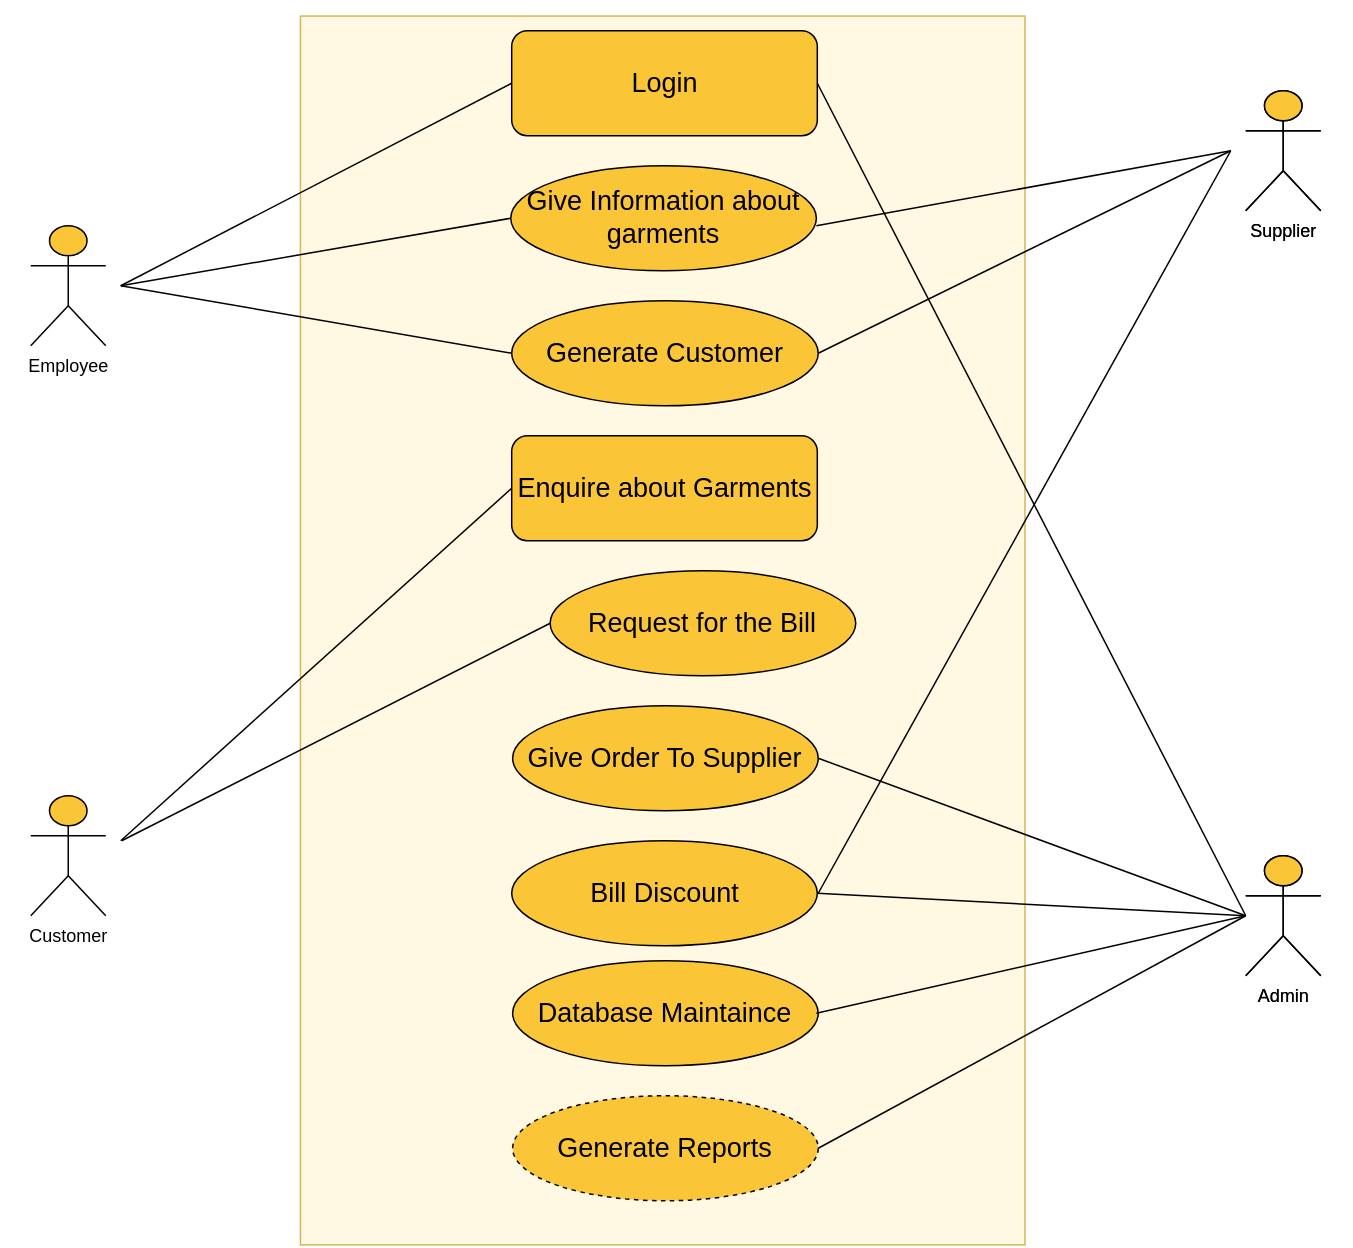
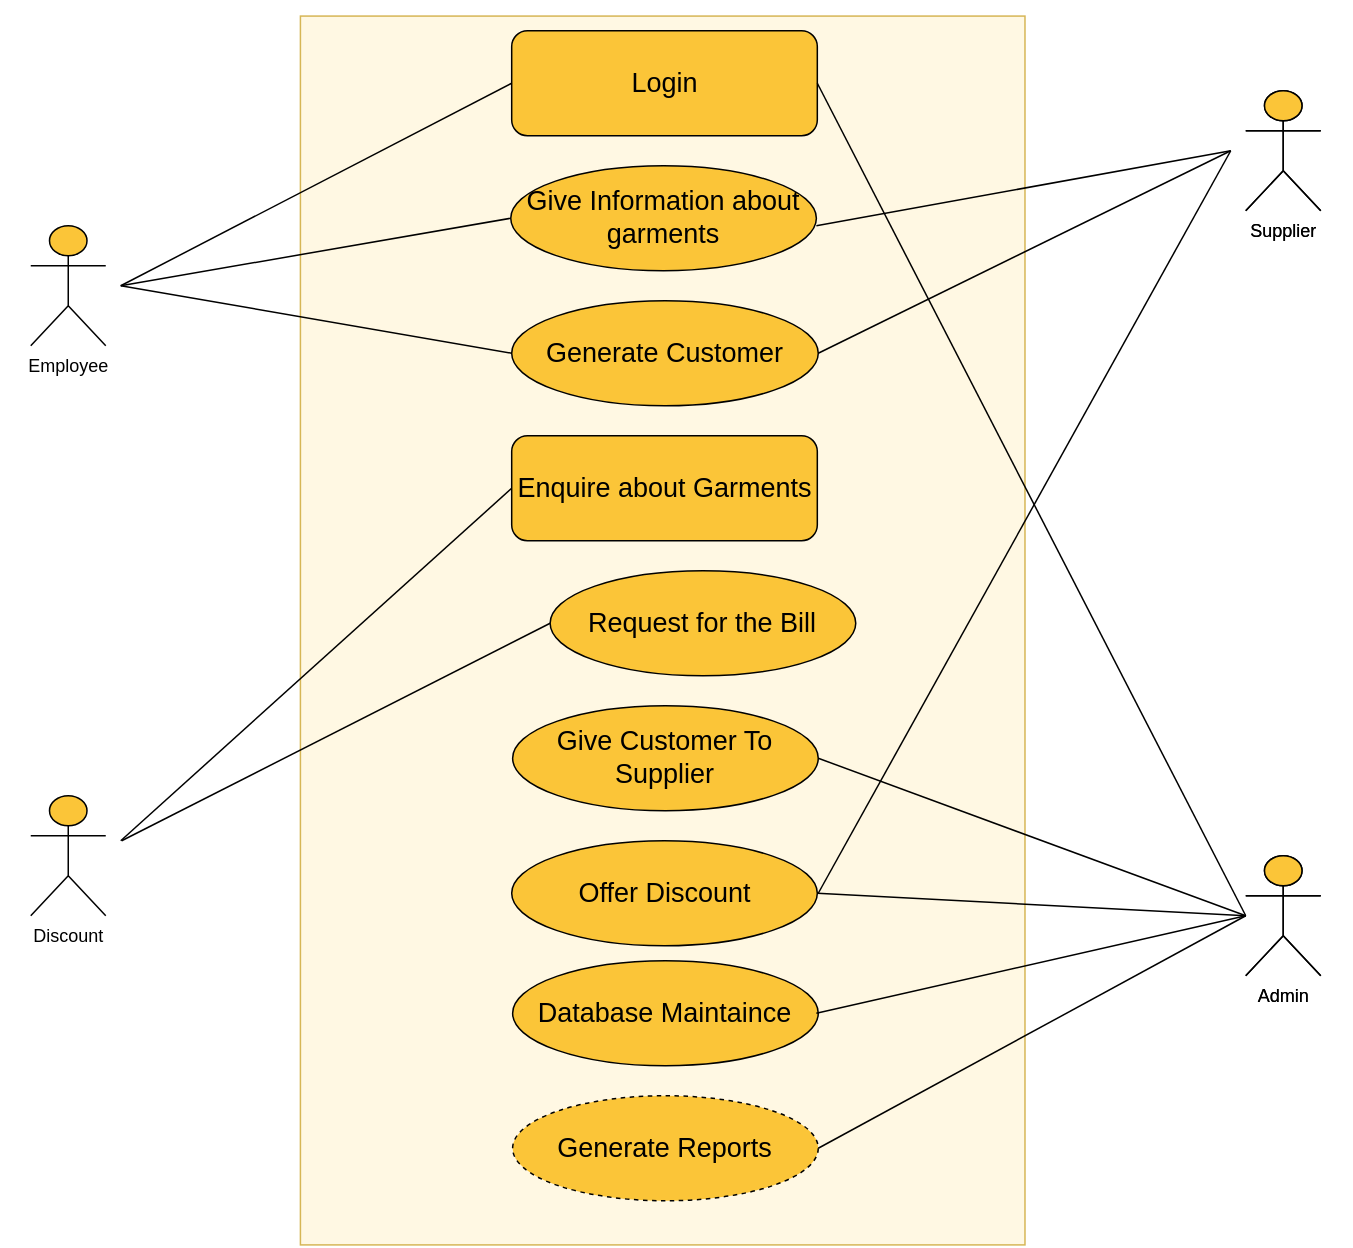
node "Give Order To Supplier": label "Give Order To Supplier" -> "Give Customer To Supplier"
node "Bill Discount": label "Bill Discount" -> "Offer Discount"
node "Customer": label "Customer" -> "Discount"
